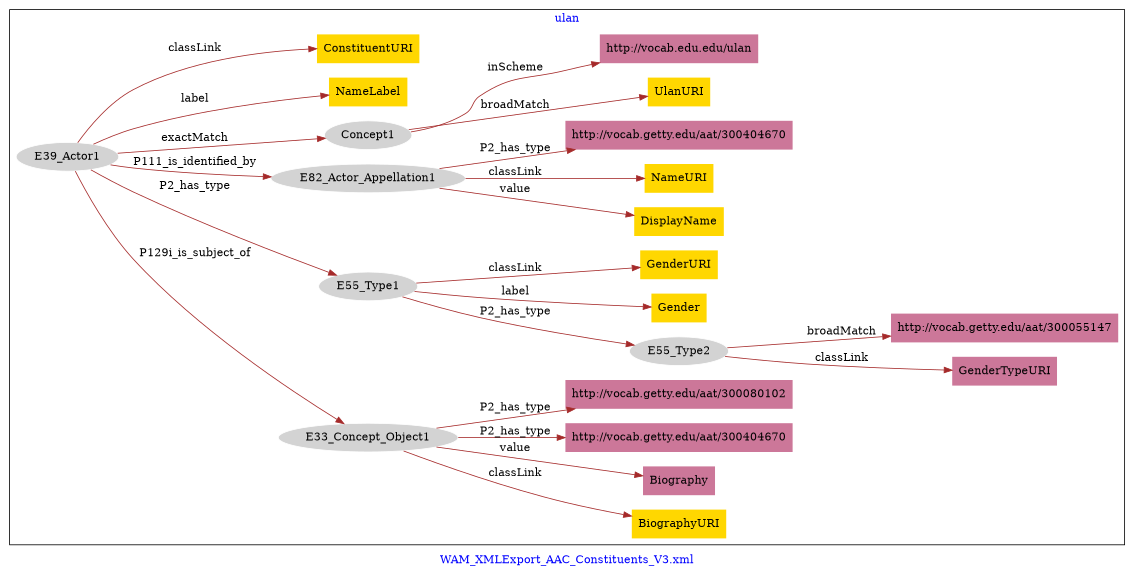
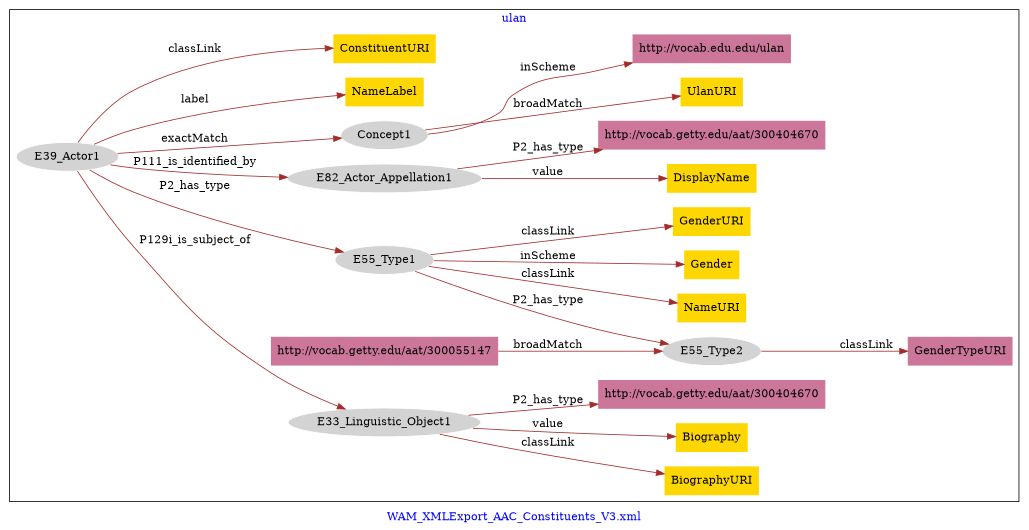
edge "E82_Actor_Appellation1" -> "NameURI": now "E55_Type1" -> "NameURI"
edge "E55_Type1" -> "Gender": label "label" -> "inScheme"
edge "E55_Type2" -> "http://vocab.getty.edu/aat/300055147": reversed
node "http://vocab.getty.edu/aat/300080102": removed
node "E33_Concept_Object1": label "E33_Concept_Object1" -> "E33_Linguistic_Object1"
node "Biography": fillcolor #cc7799 -> gold
